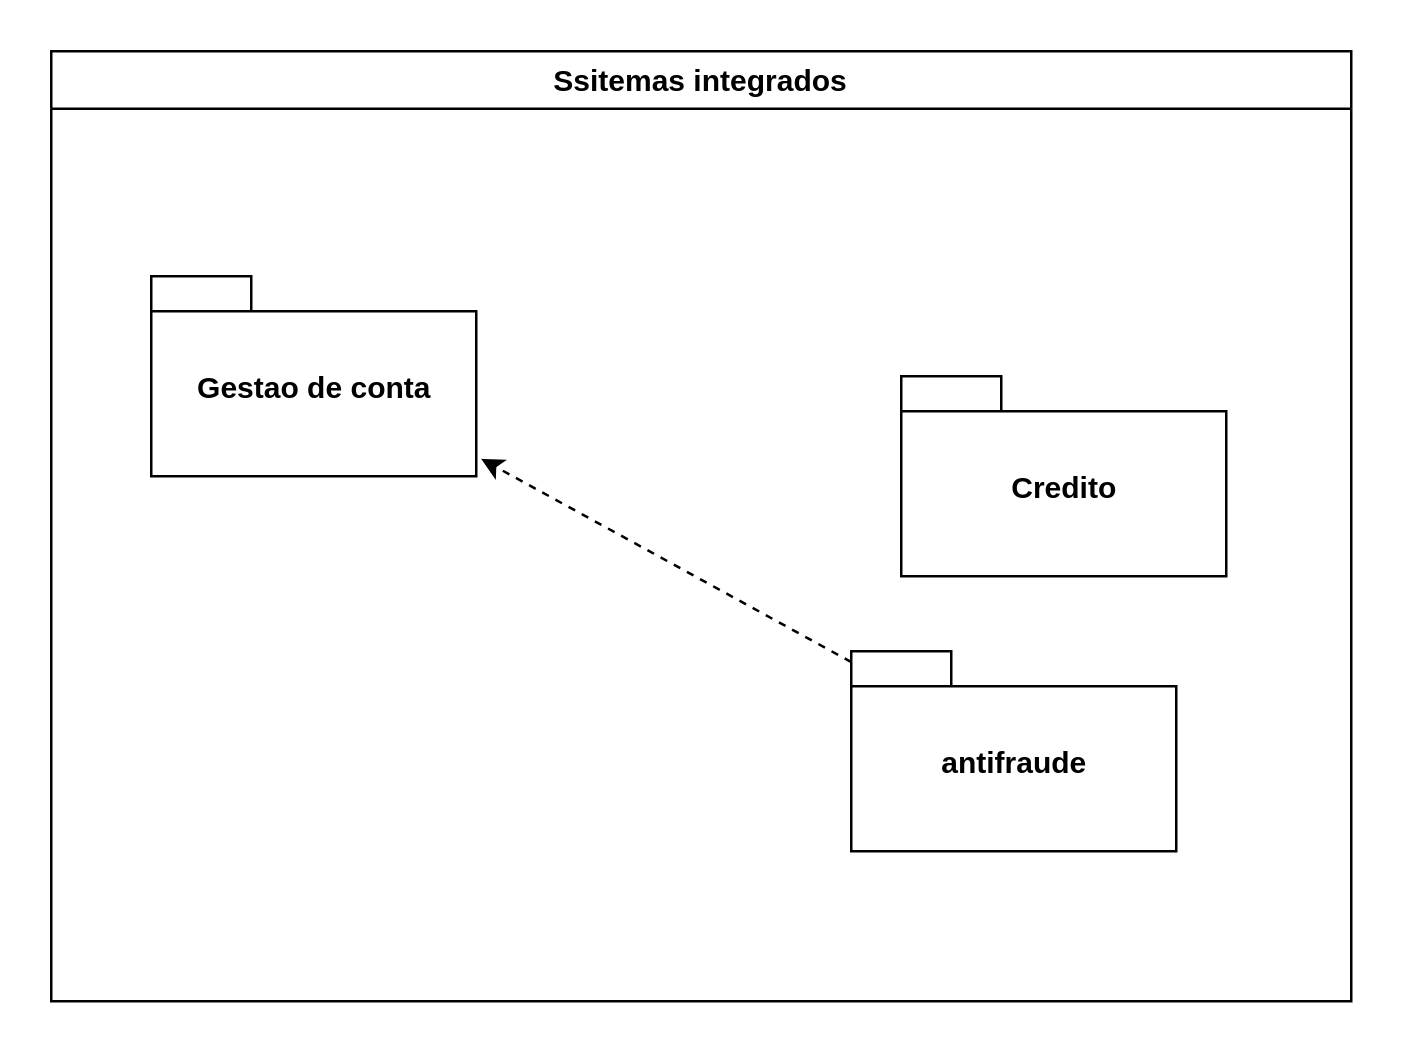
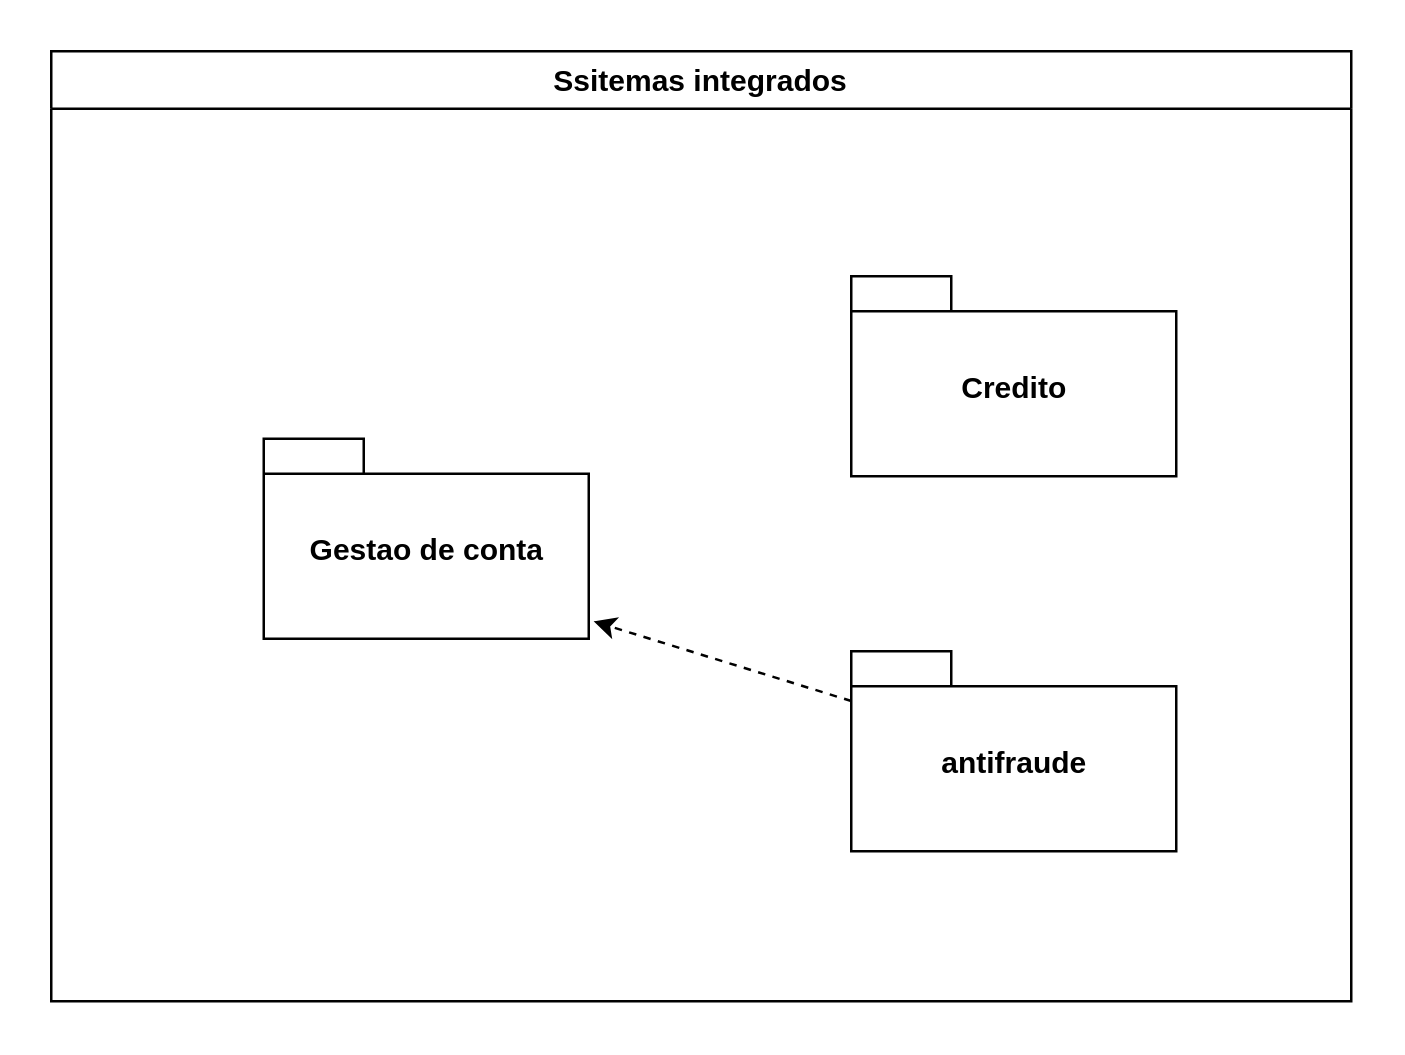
node "Gestao de conta": moved (314, 376) -> (426, 539)
node "Credito": moved (1064, 476) -> (1014, 376)
